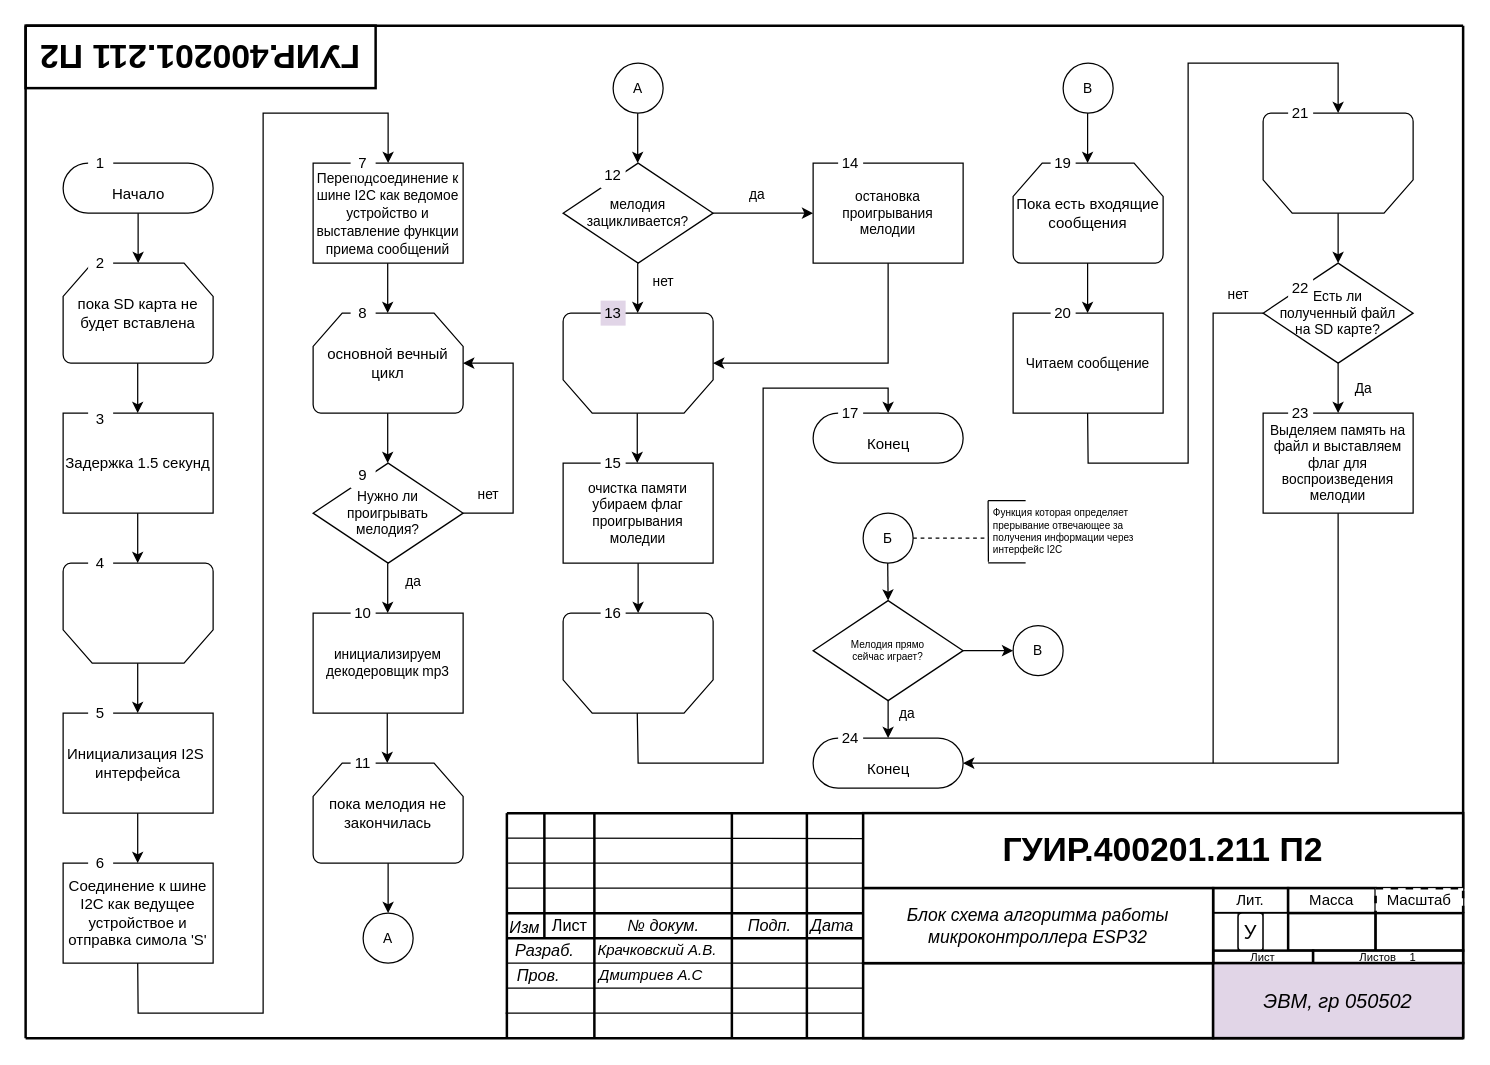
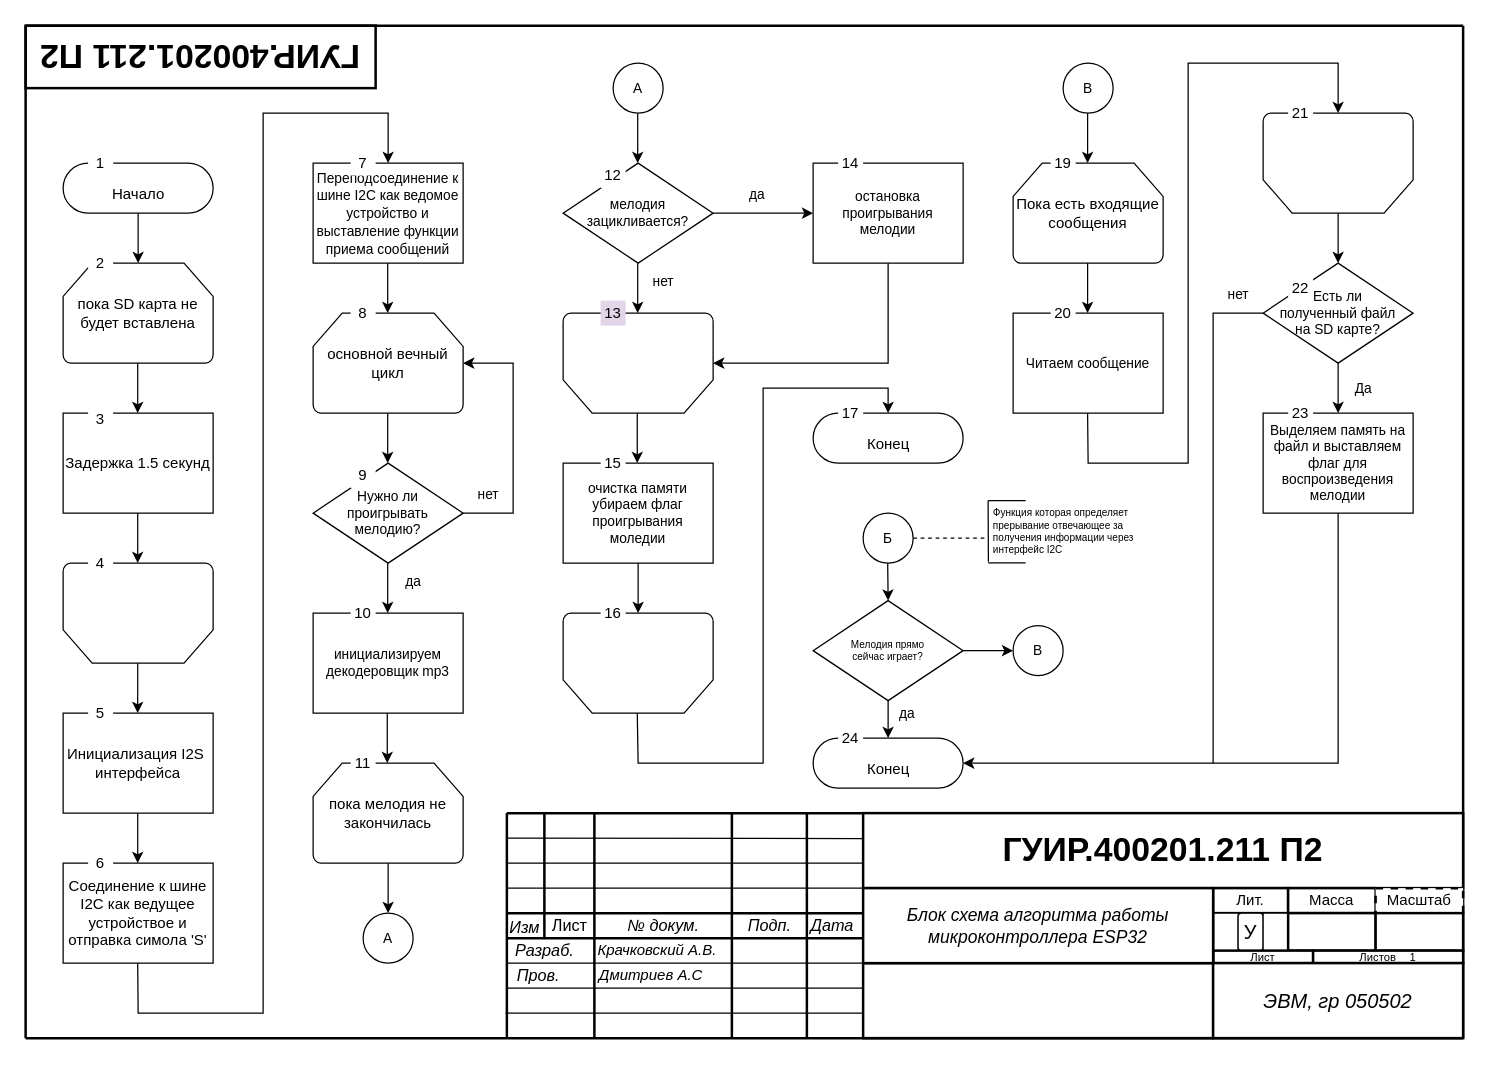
node "Нужно ли проигрывать мелодия?": label "Нужно ли проигрывать мелодия?" -> "Нужно ли проигрывать мелодию?"
node "ЭВМ, гр 050502": fillcolor #e1d5e7 -> #ffffff
